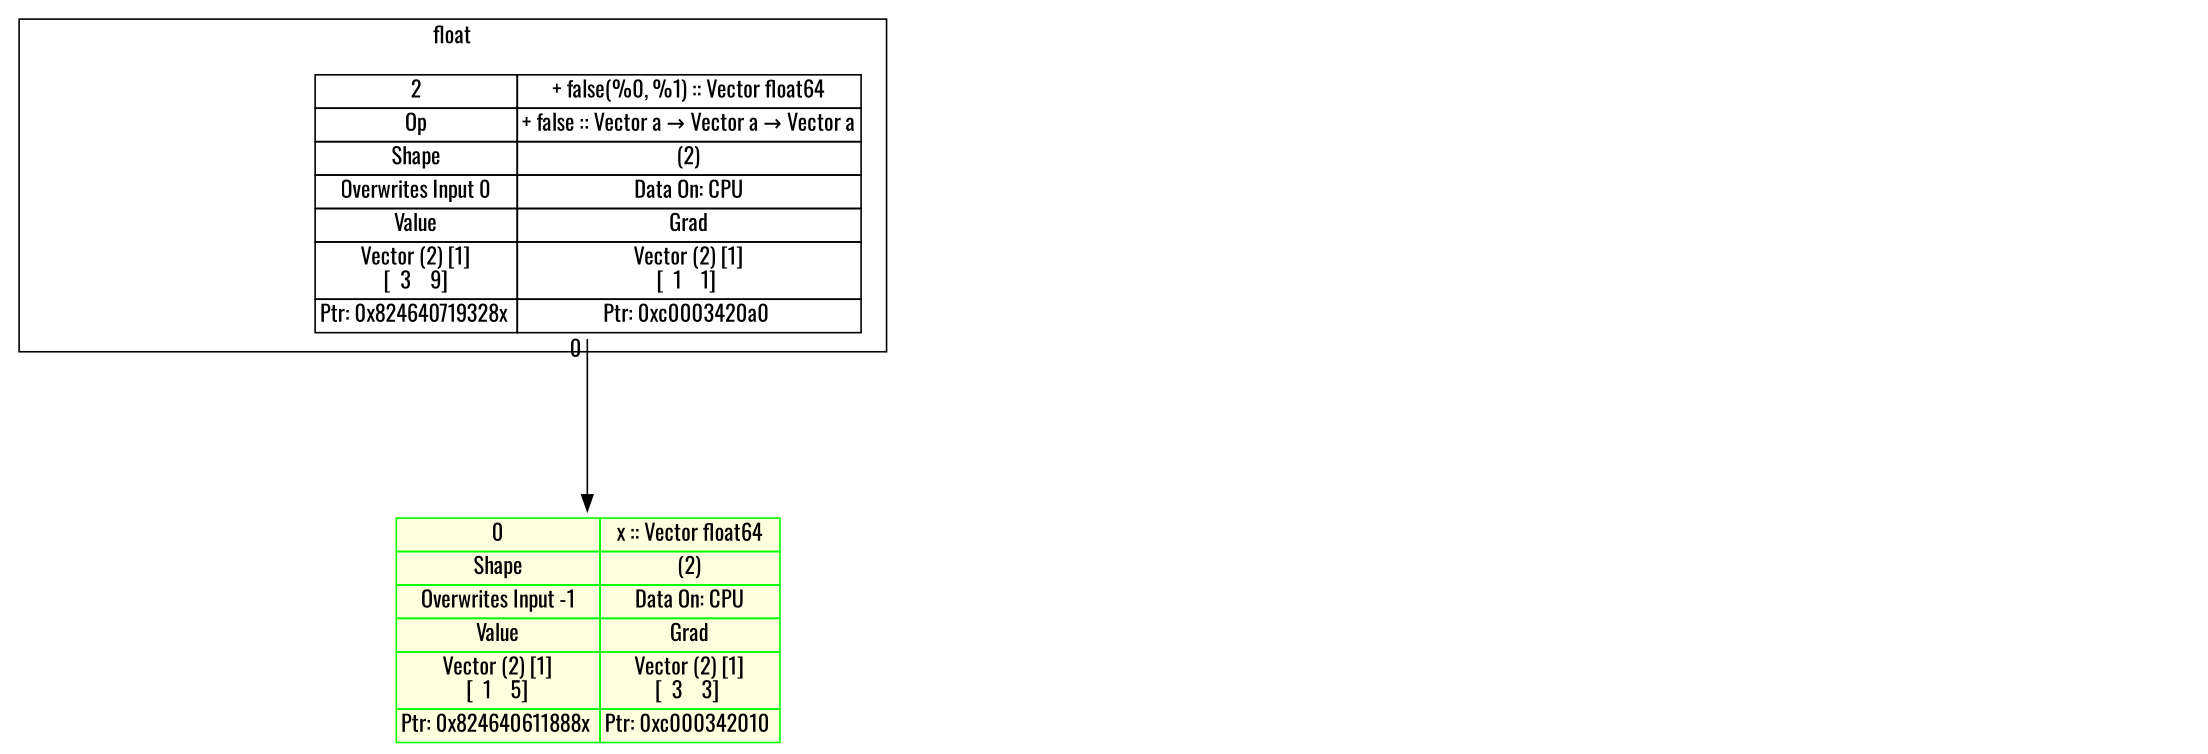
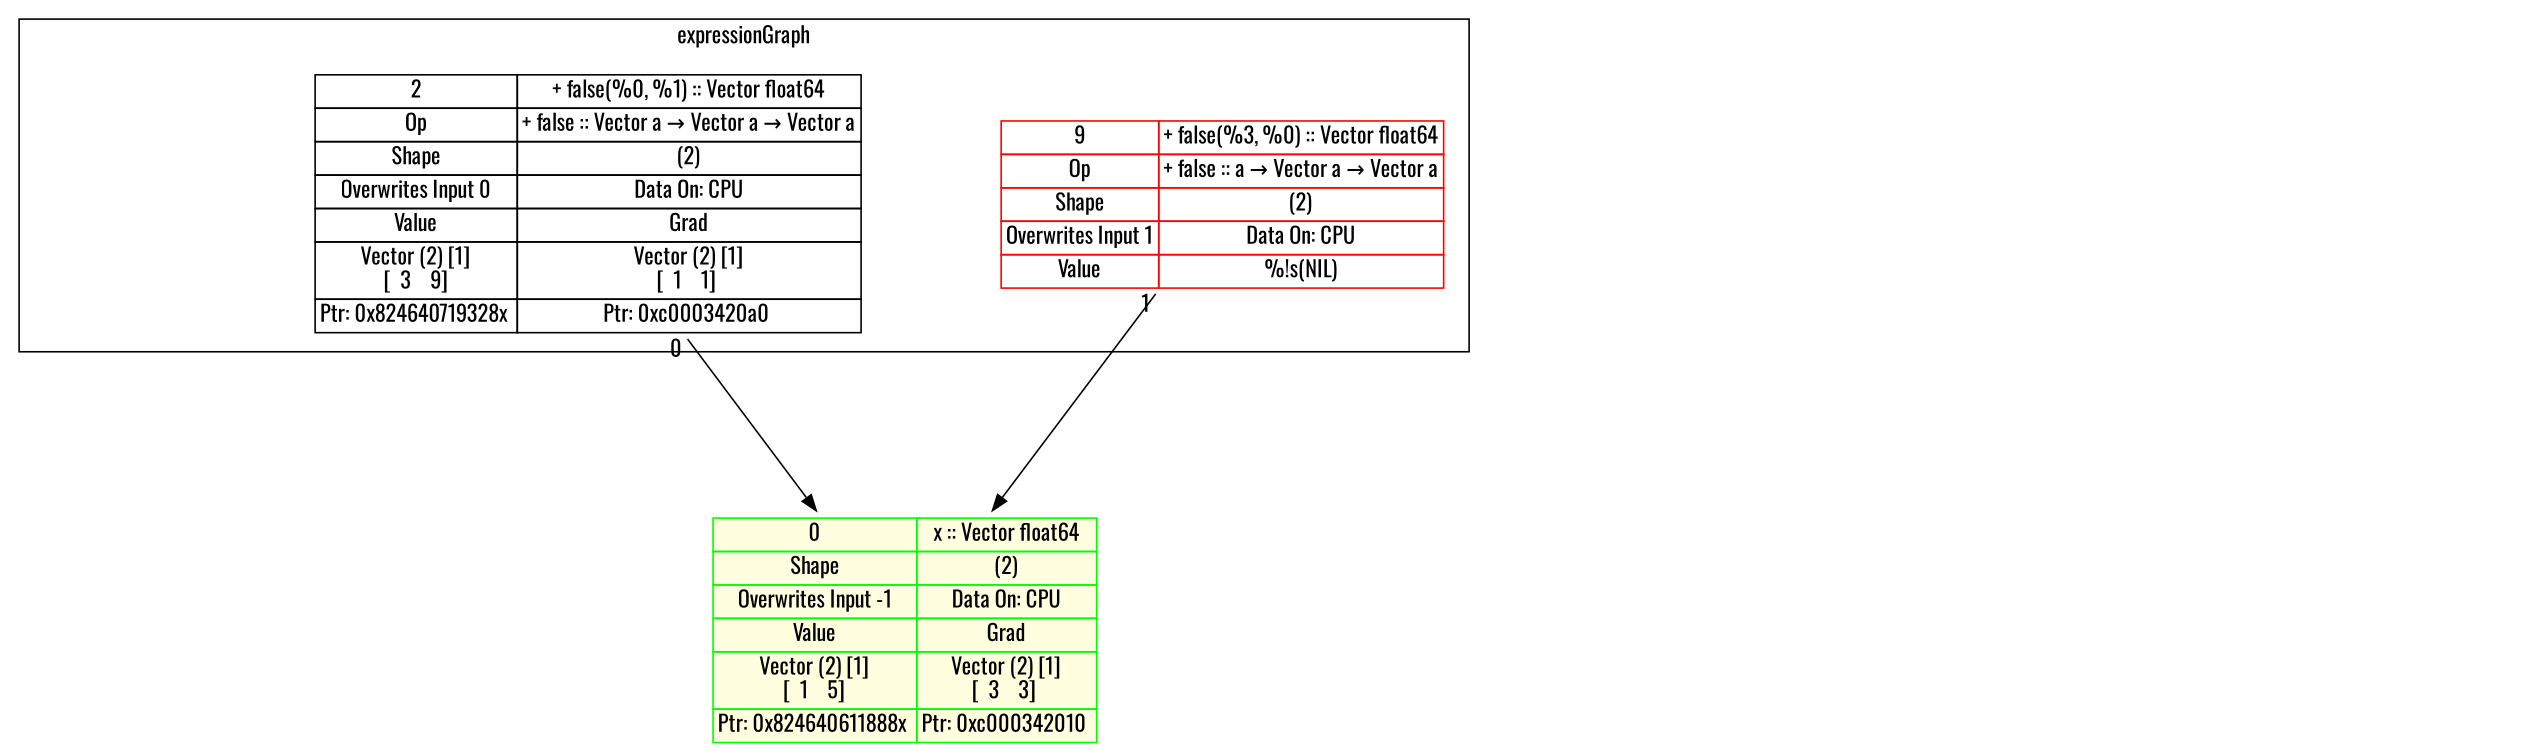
cluster "float": label "float" -> "expressionGraph"
node "9": added
